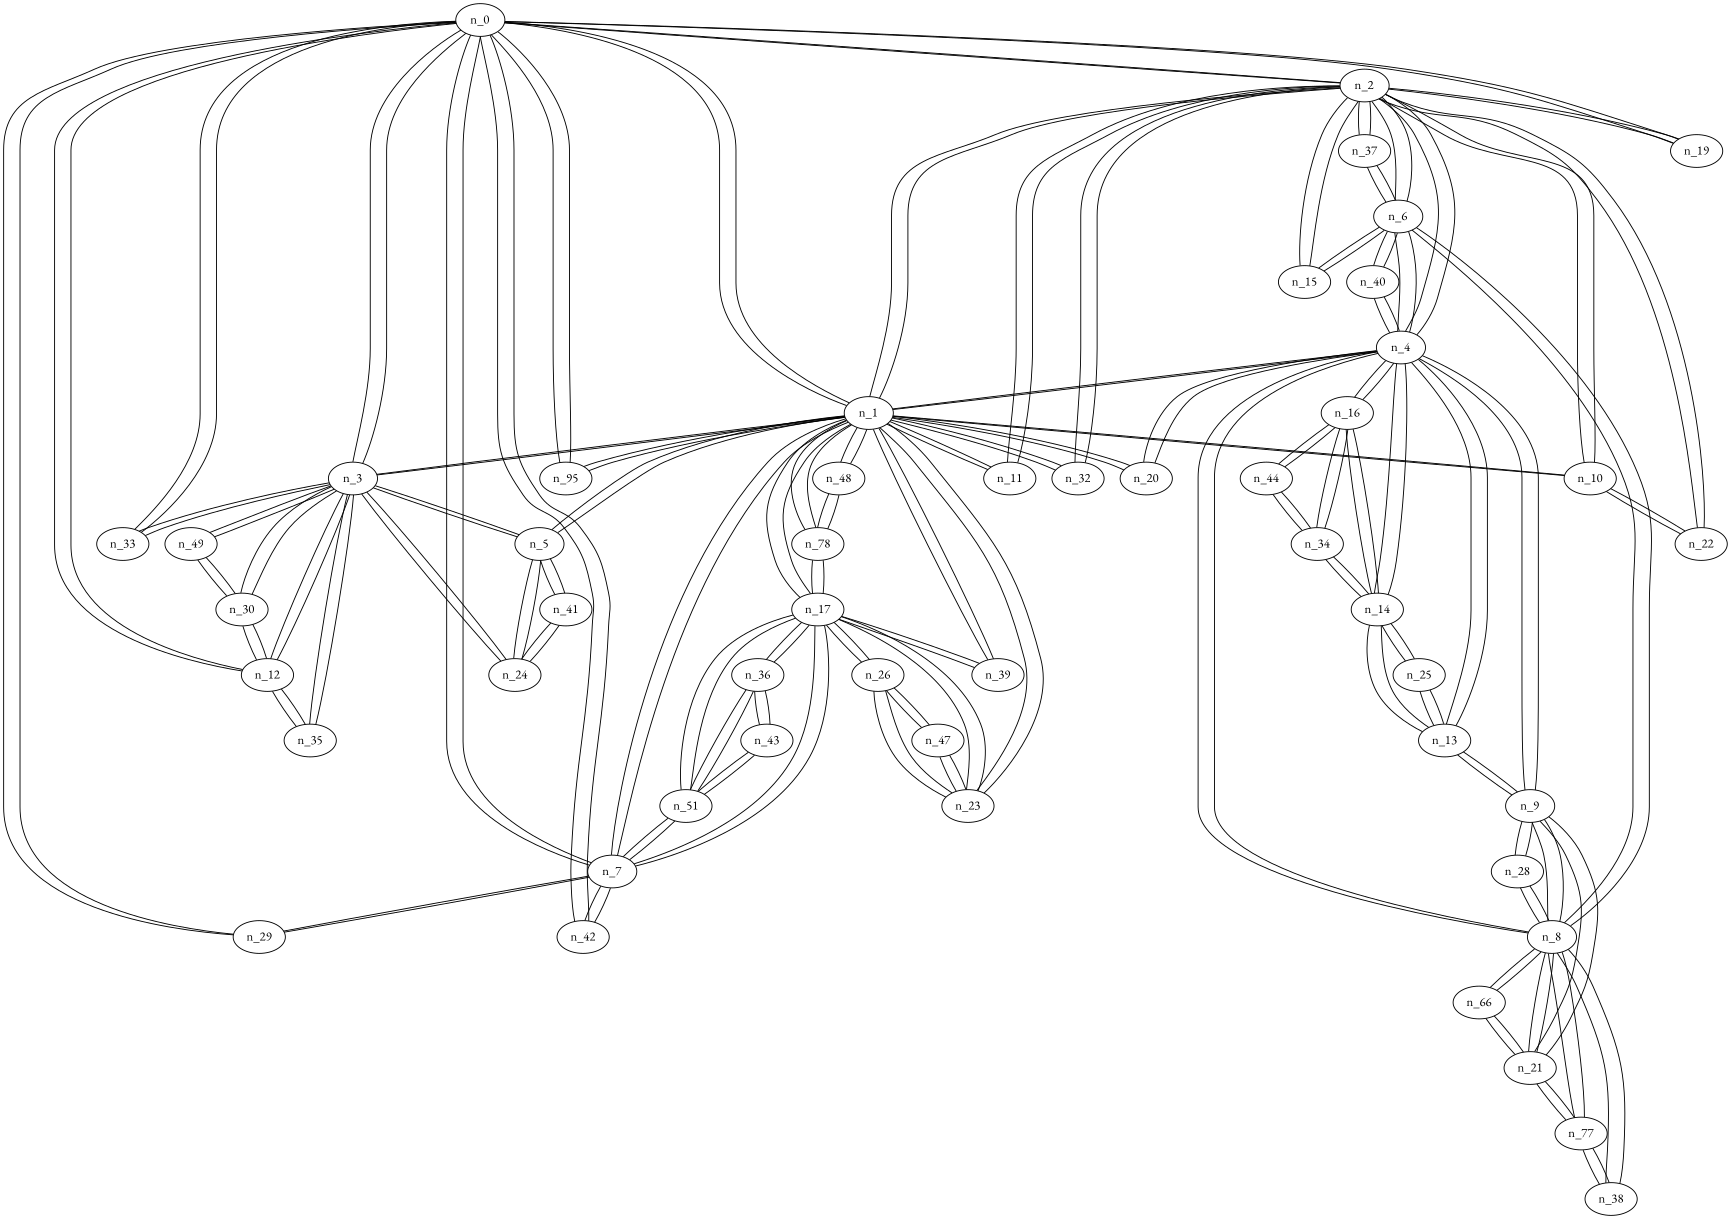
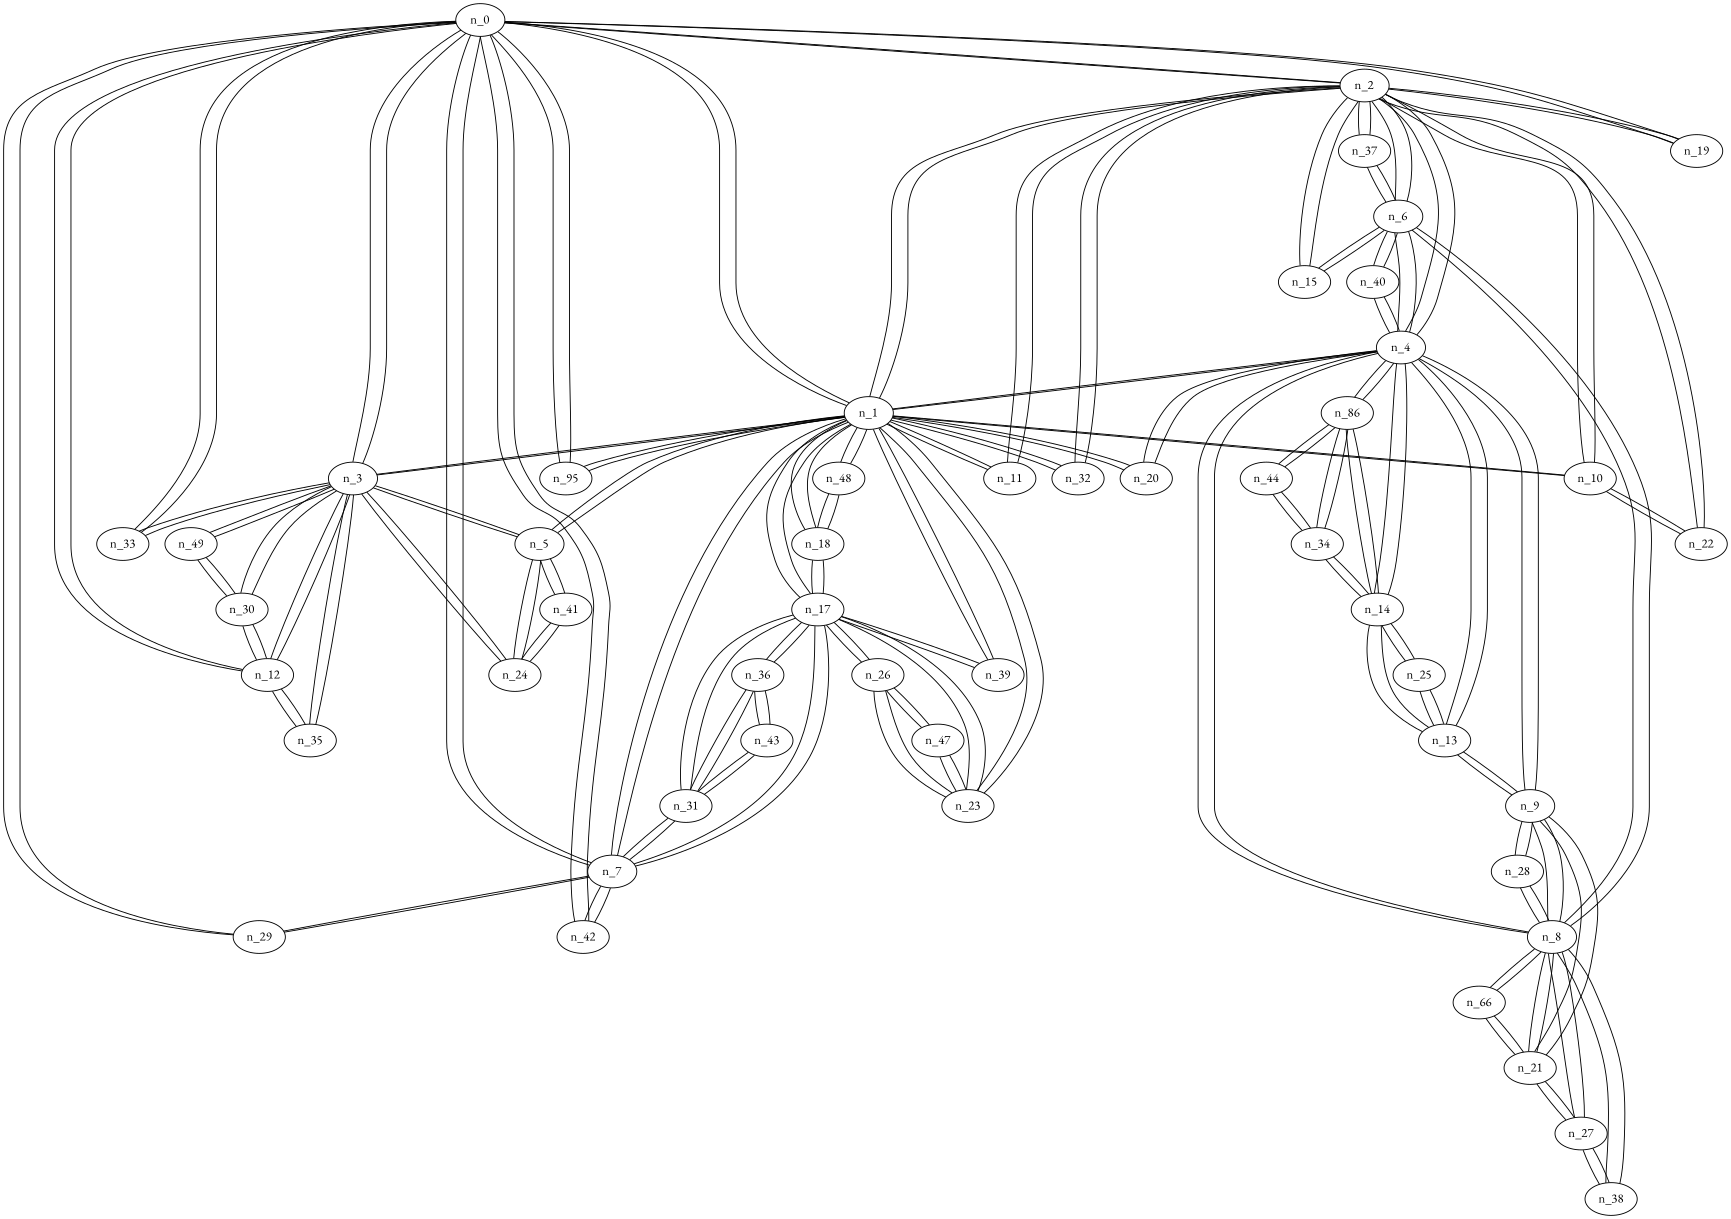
node "n_16": label "n_16" -> "n_86"
node "n_78": label "n_78" -> "n_18"
node "n_51": label "n_51" -> "n_31"
node "n_77": label "n_77" -> "n_27"
